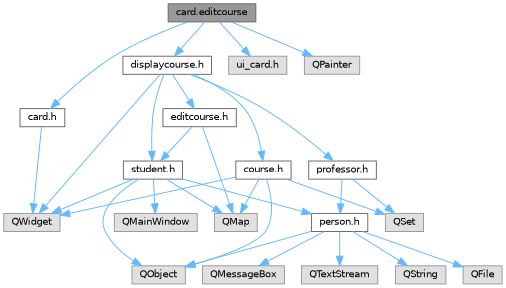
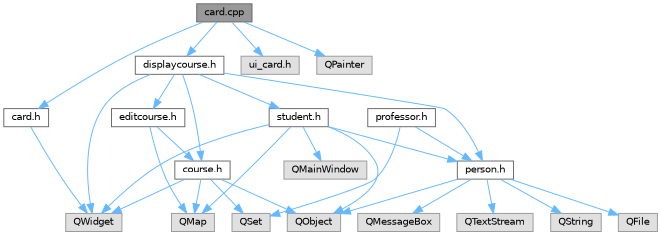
node "card.editcourse": label "card.editcourse" -> "card.cpp"
edge "displaycourse.h" -> "professor.h": now "displaycourse.h" -> "person.h"
edge "editcourse.h" -> "student.h": now "editcourse.h" -> "course.h"
